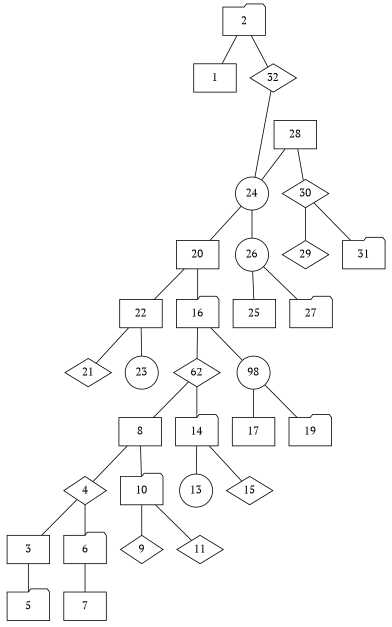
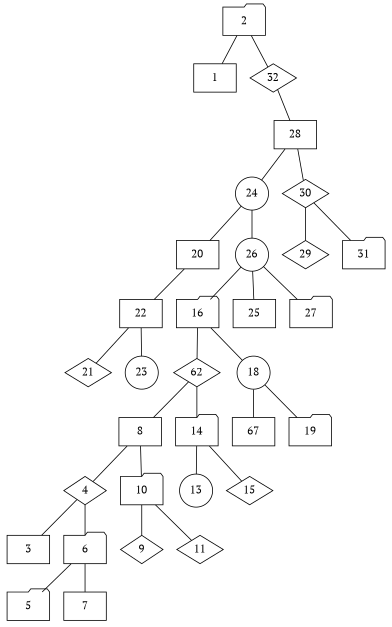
edge "32" -- "24": now "32" -- "28"
edge "20" -- "16": now "26" -- "16"
node "98": label "98" -> "18"
node "17": label "17" -> "67"
edge "3" -- "5": now "6" -- "5"
